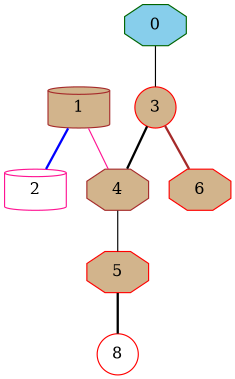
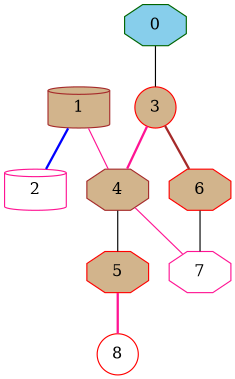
edge "3" -- "4": color black -> deeppink
node "7": added
edge "5" -- "8": color black -> deeppink
